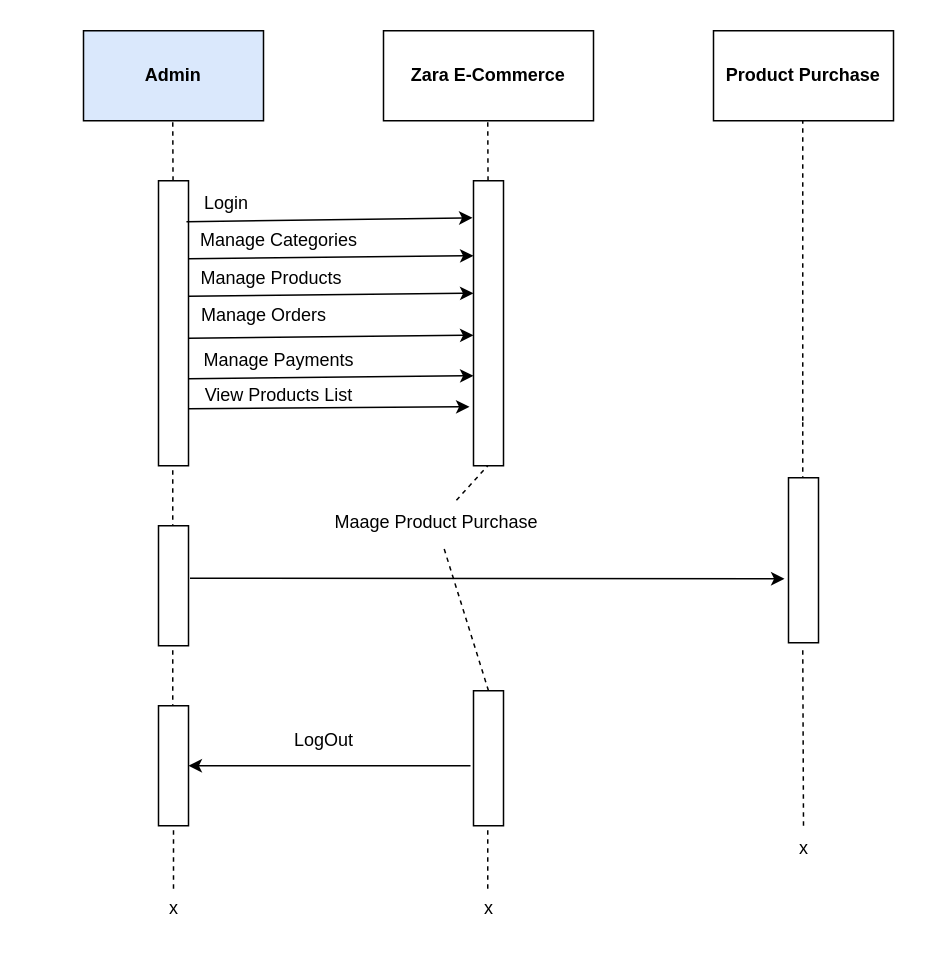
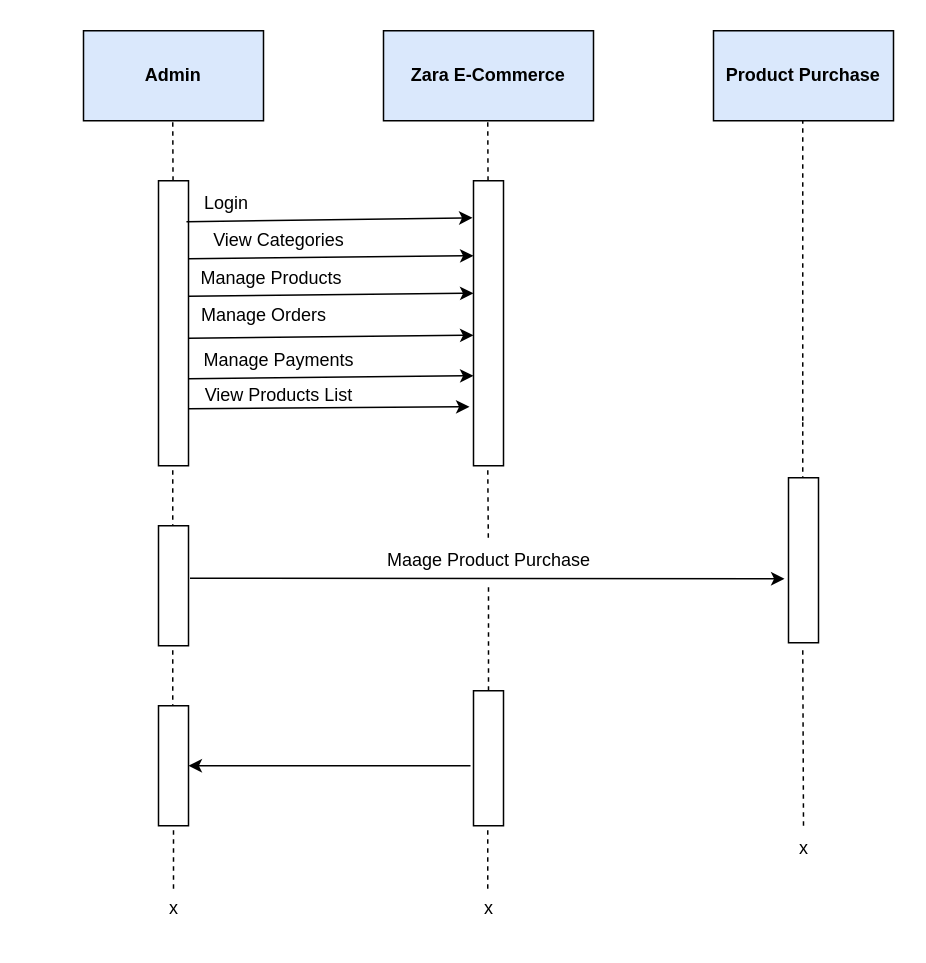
node "Zara E-Commerce": fillcolor #ffffff -> #dae8fc
node "Product Purchase": fillcolor #ffffff -> #dae8fc
node "Manage Categories": label "Manage Categories" -> "View Categories"
node "Maage Product Purchase": moved (436, 523) -> (488, 560)
node "LogOut": removed
